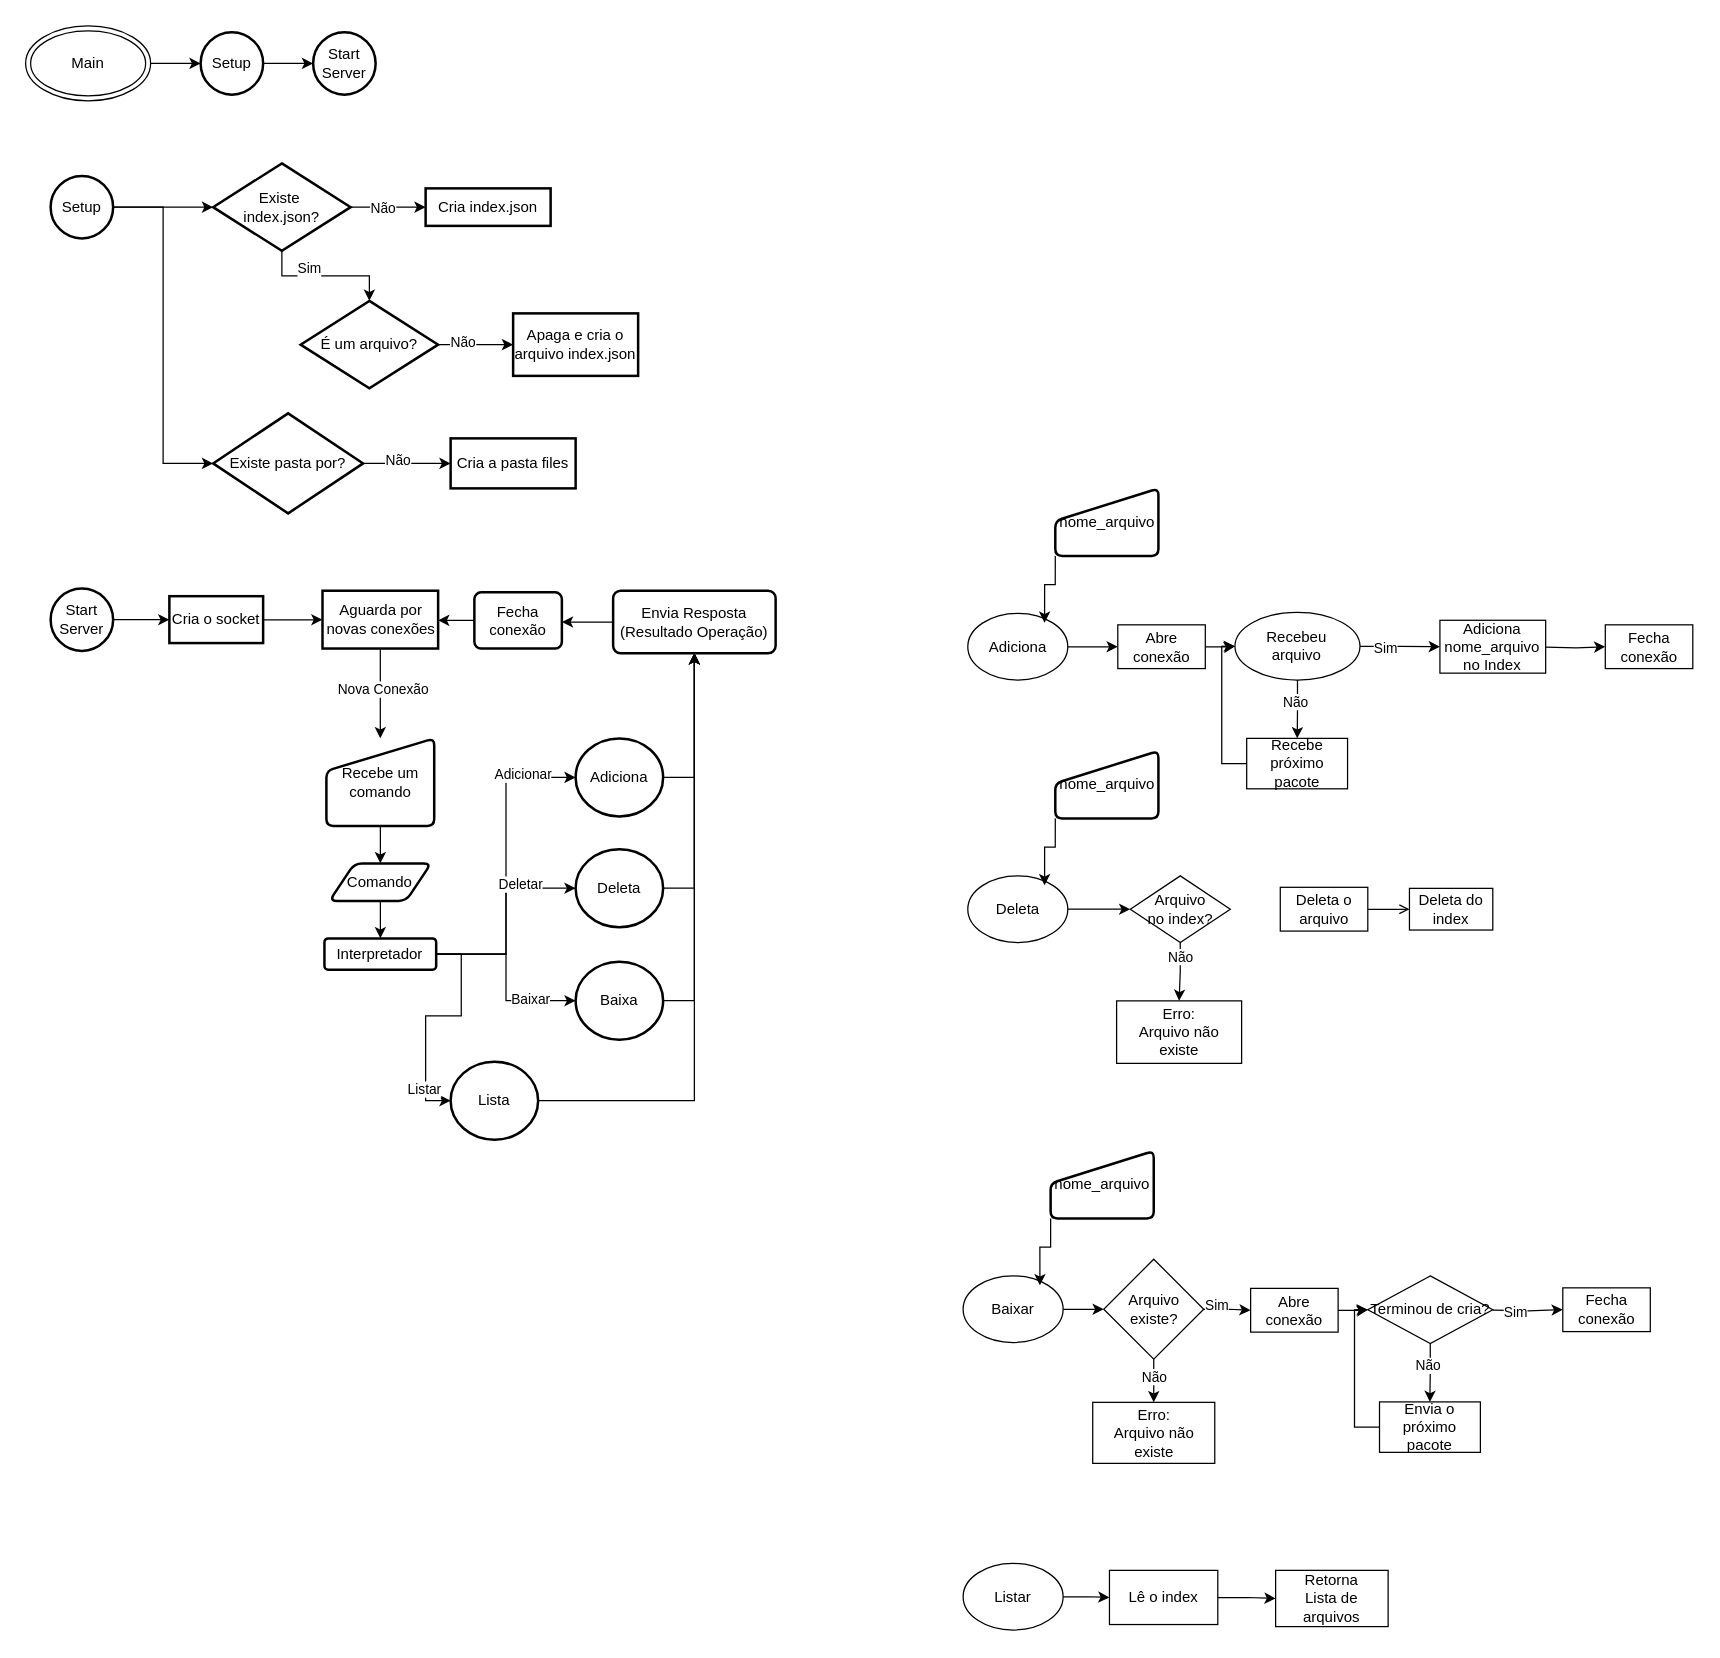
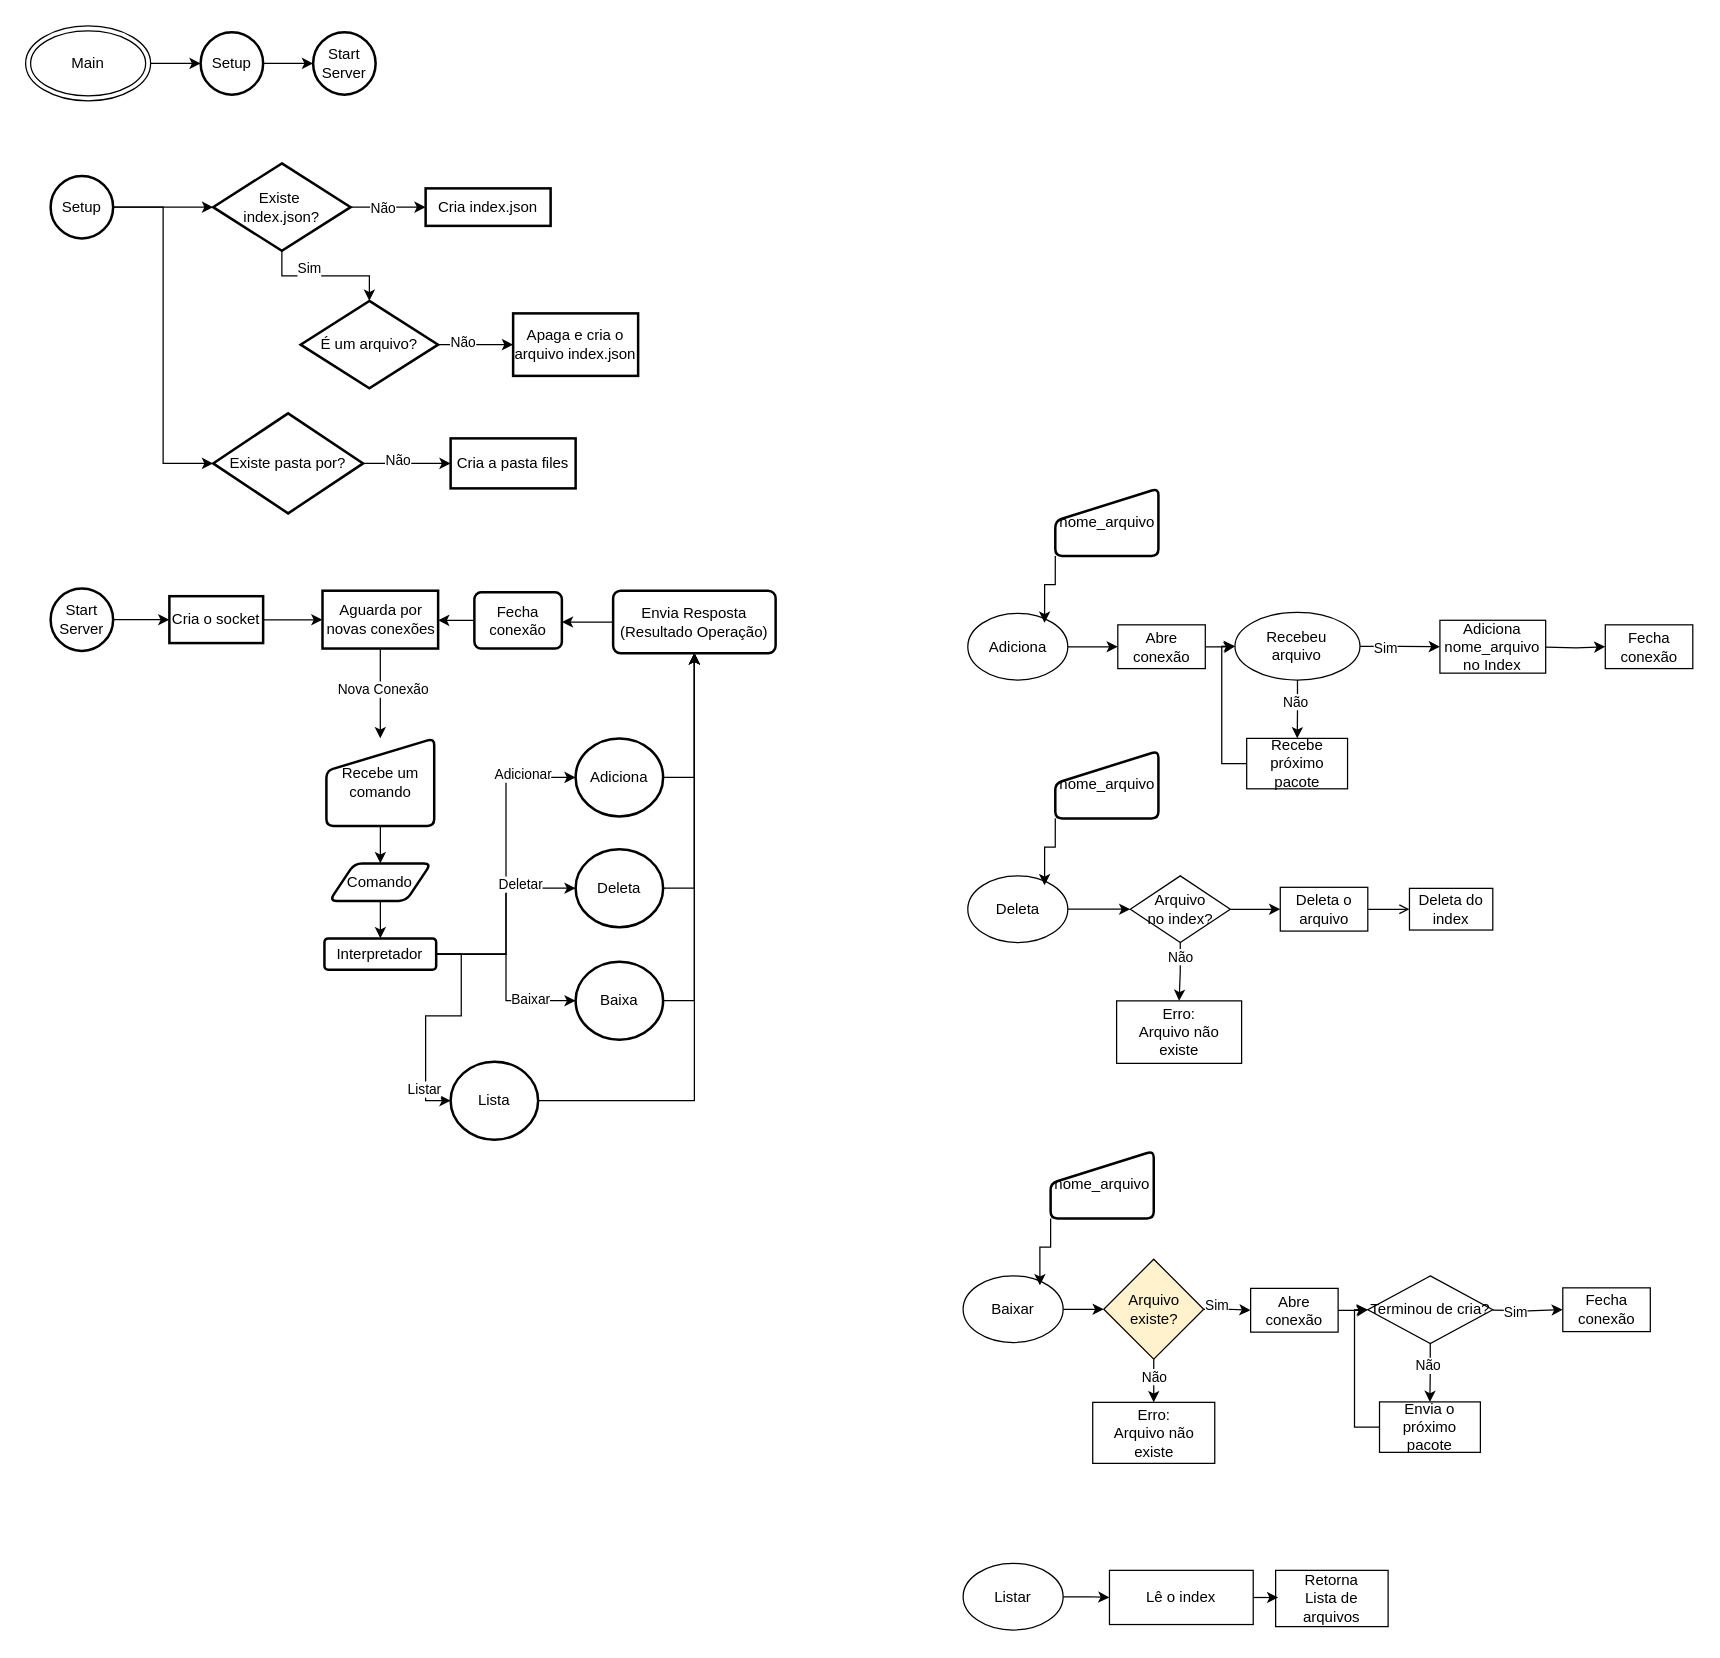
edge "Arquivo no index?" -> "Deleta o arquivo": added
node "Arquivo existe?": fillcolor #ffffff -> #fff2cc
node "Lê o index": size 108x54 -> 144x54
